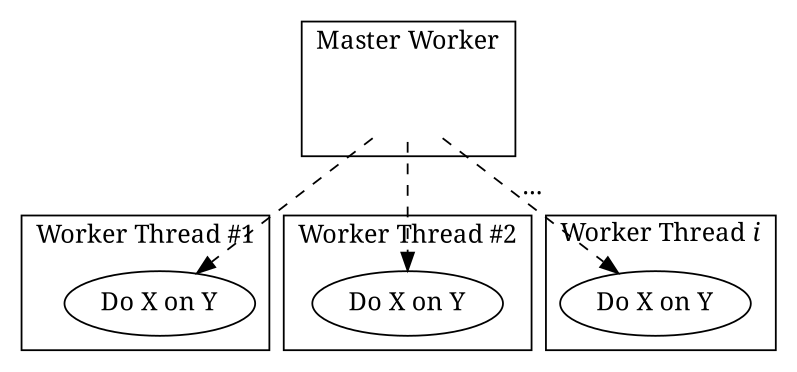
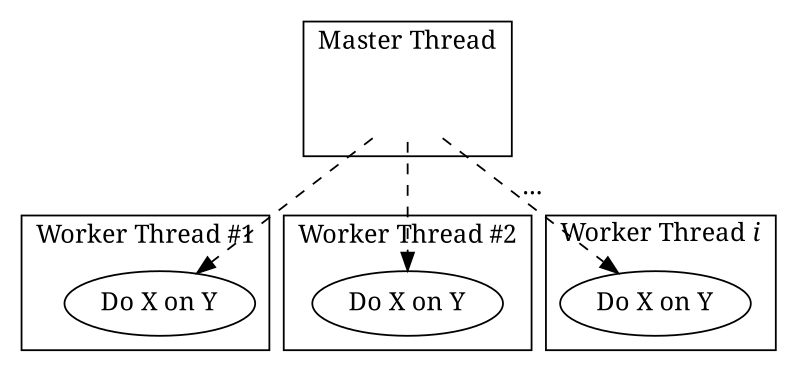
cluster "Master Worker": label "Master Worker" -> "Master Thread"
